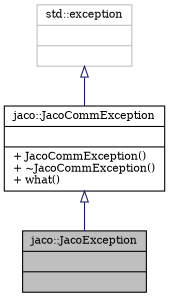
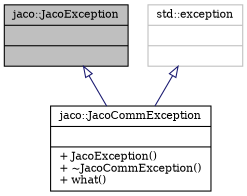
node "jaco::JacoCommException": text "+ JacoCommException()" -> "+ JacoException()"
edge "jaco::JacoException" -> "jaco::JacoCommException": reversed
